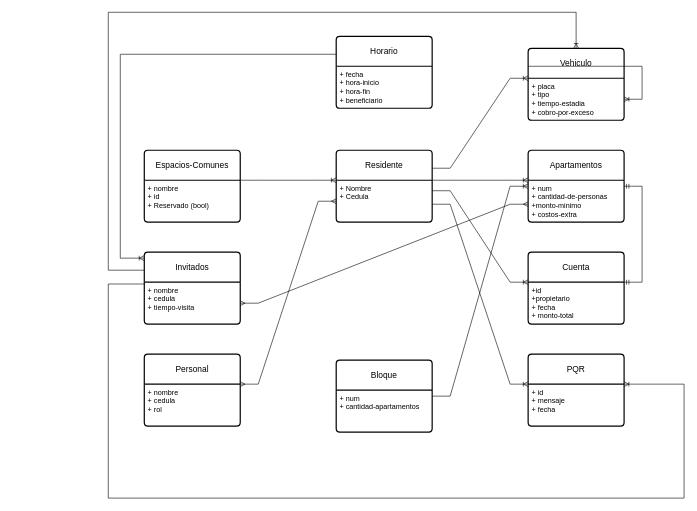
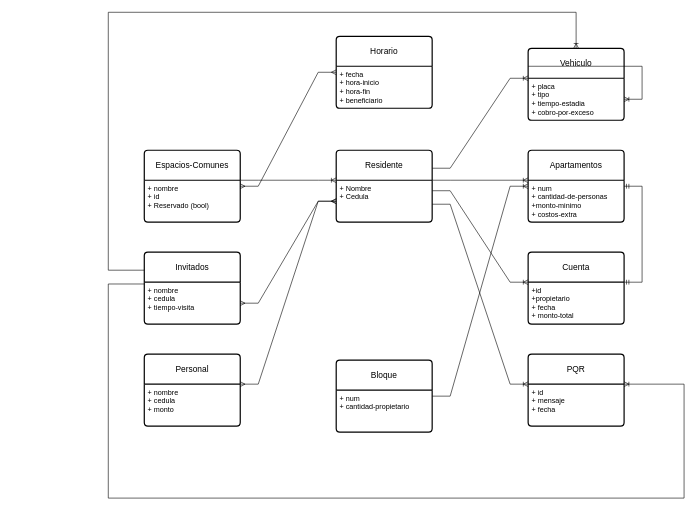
edge "Horario" -> "Invitados": removed
edge "Horario" -- "Espacios-Comunes": added
edge "Apartamentos" -- "+ nombre + cedula + tiempo-visita": now "+ Nombre + Cedula" -- "+ nombre + cedula + tiempo-visita"
node "+ nombre + cedula + rol": label "+ nombre + cedula + rol" -> "+ nombre + cedula + monto"
node "+ num + cantidad-apartamentos": label "+ num + cantidad-apartamentos" -> "+ num + cantidad-propietario"
